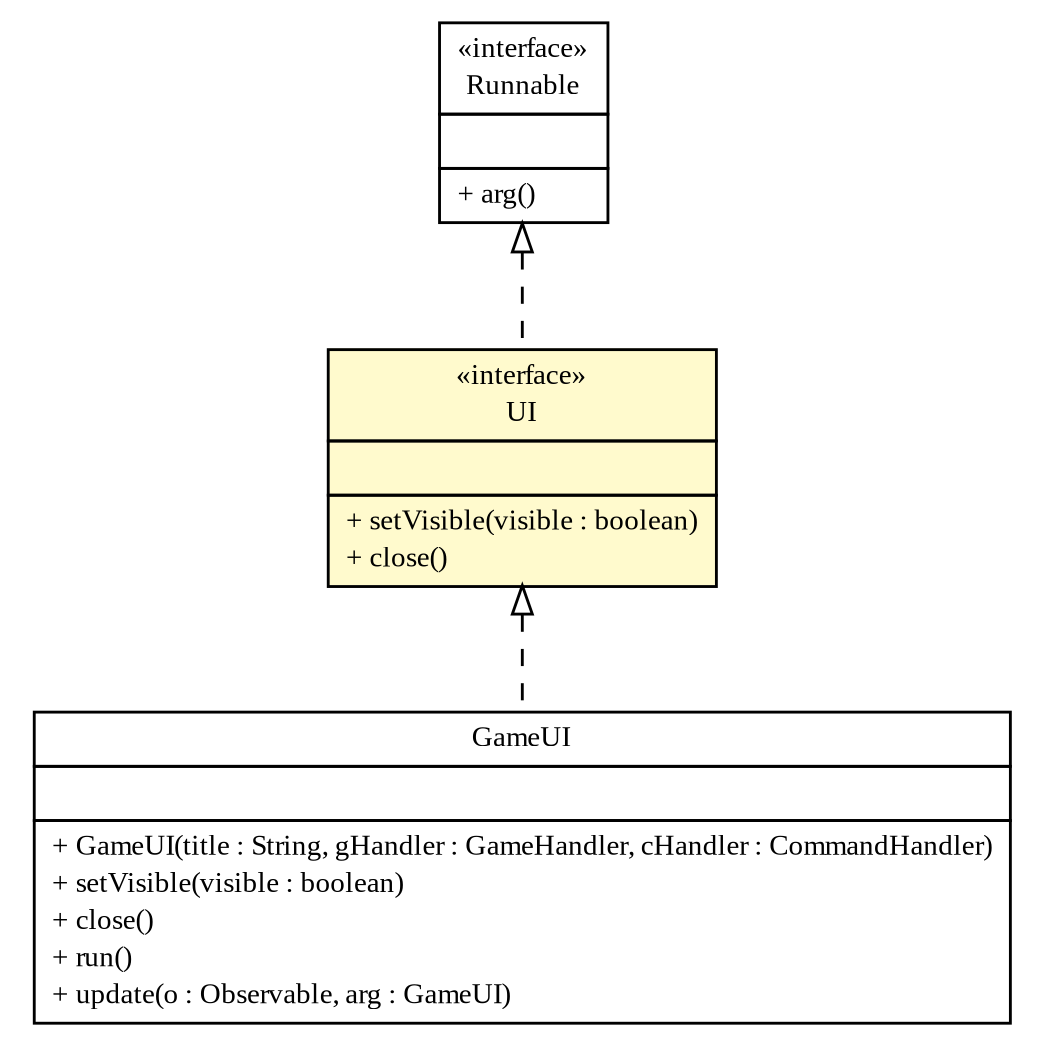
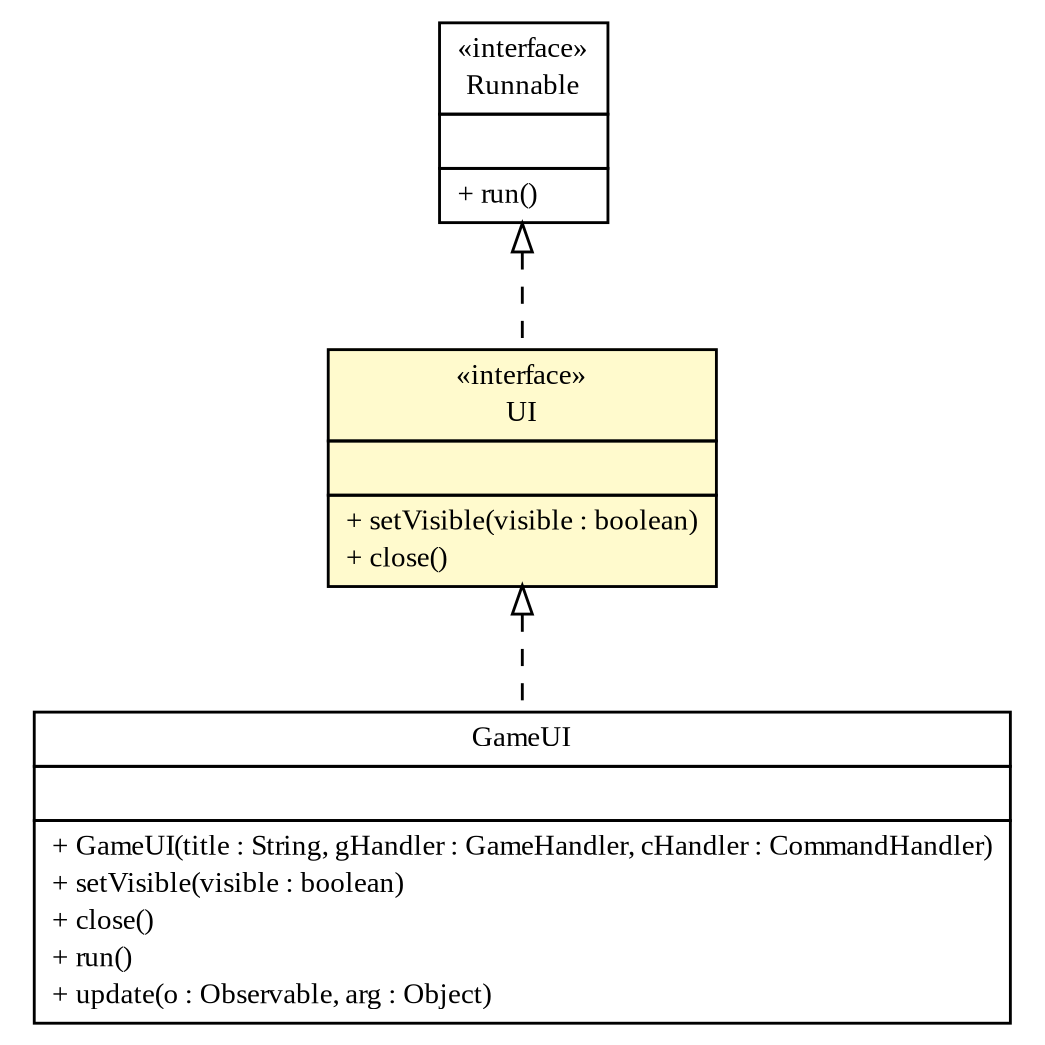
node "Runnable": text "+ arg()" -> "+ run()"
node "GameUI": text "+ update(o : Observable, arg : GameUI)" -> "+ update(o : Observable, arg : Object)"
